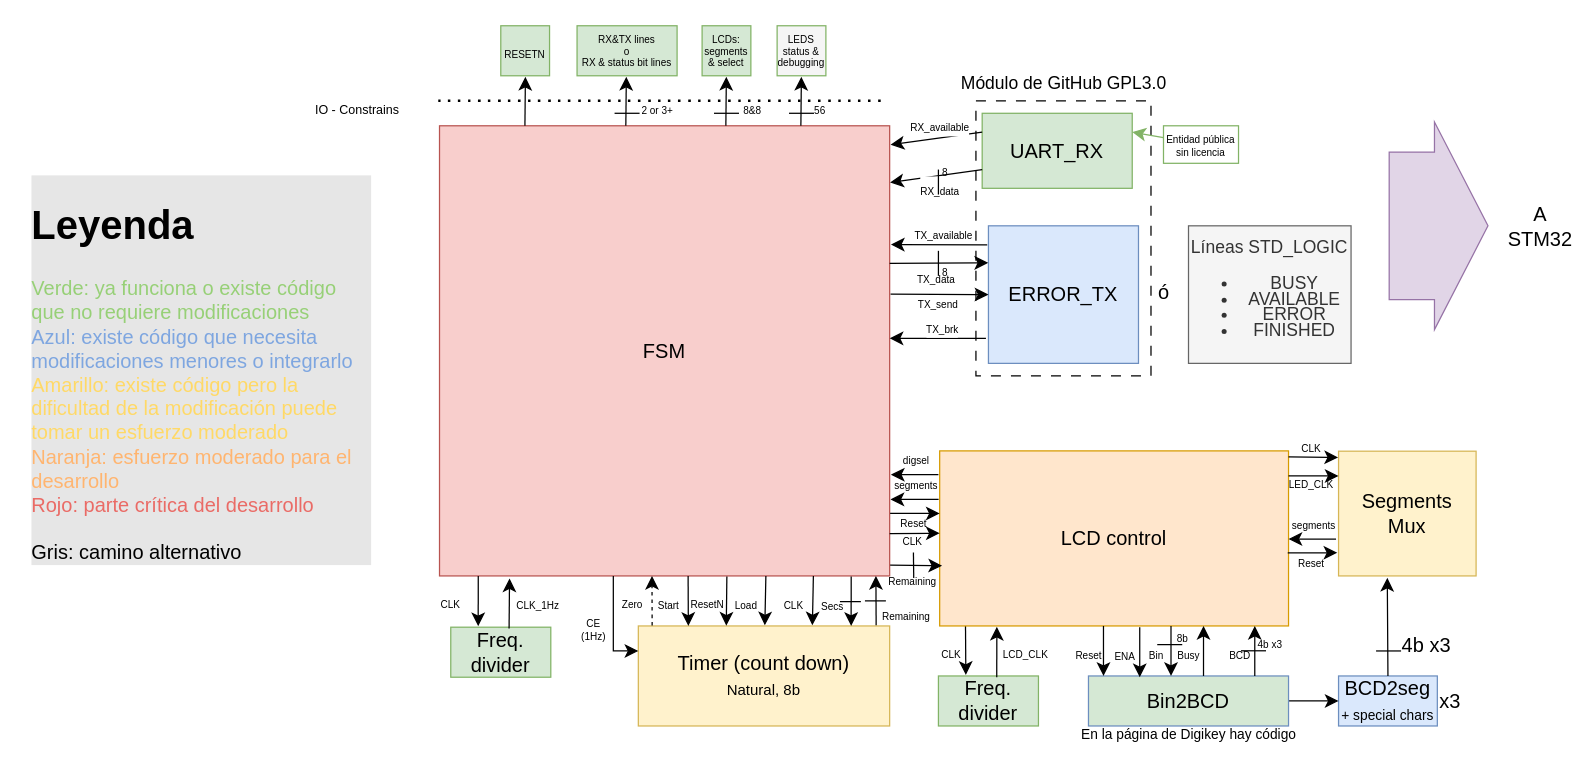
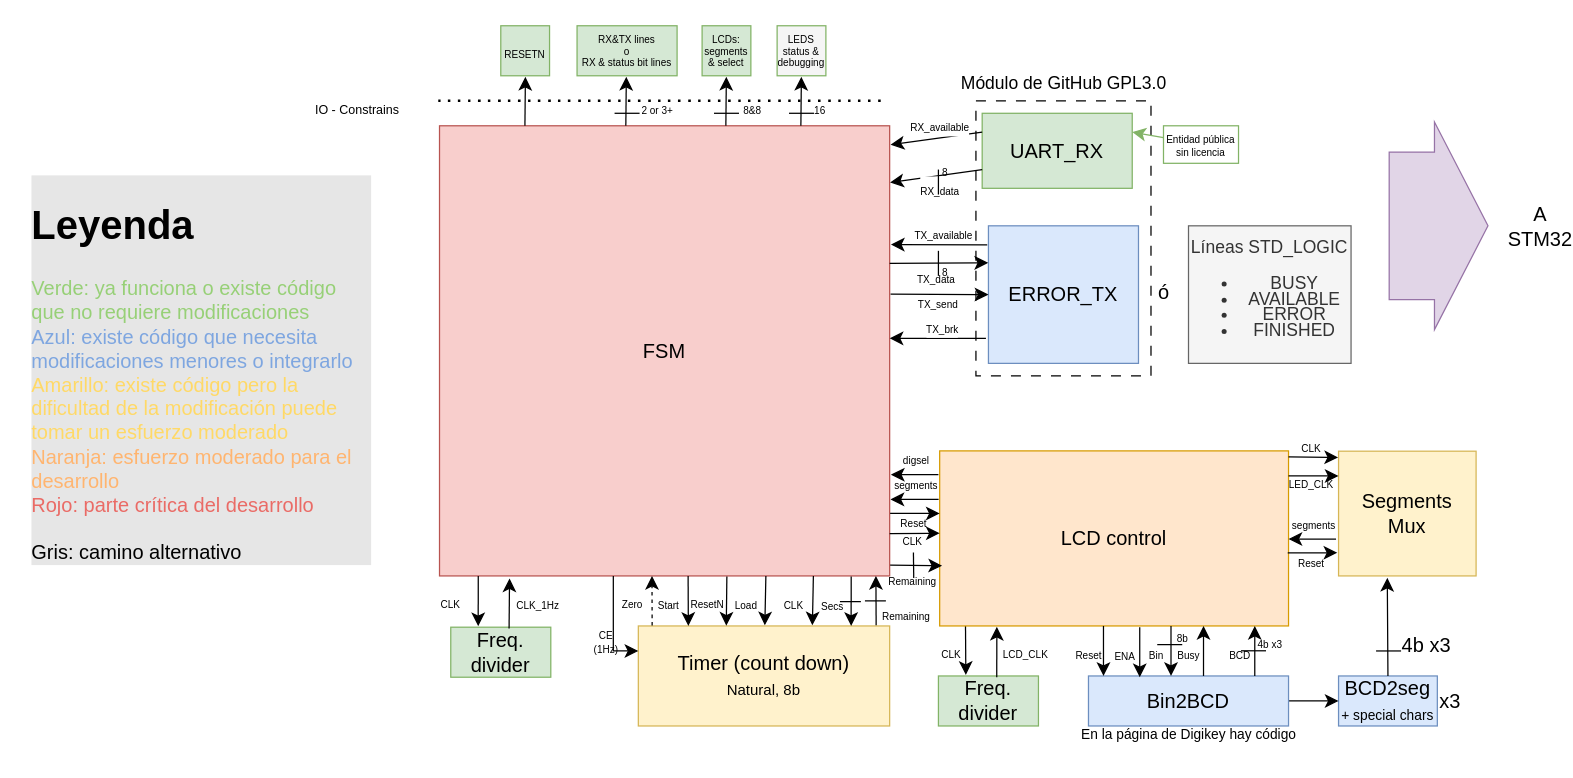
node "56": label "56" -> "16"
node "CE (1Hz)": moved (594, 628) -> (606, 640)
node "Bin2BCD": fillcolor #d5e8d4 -> #dae8fc
